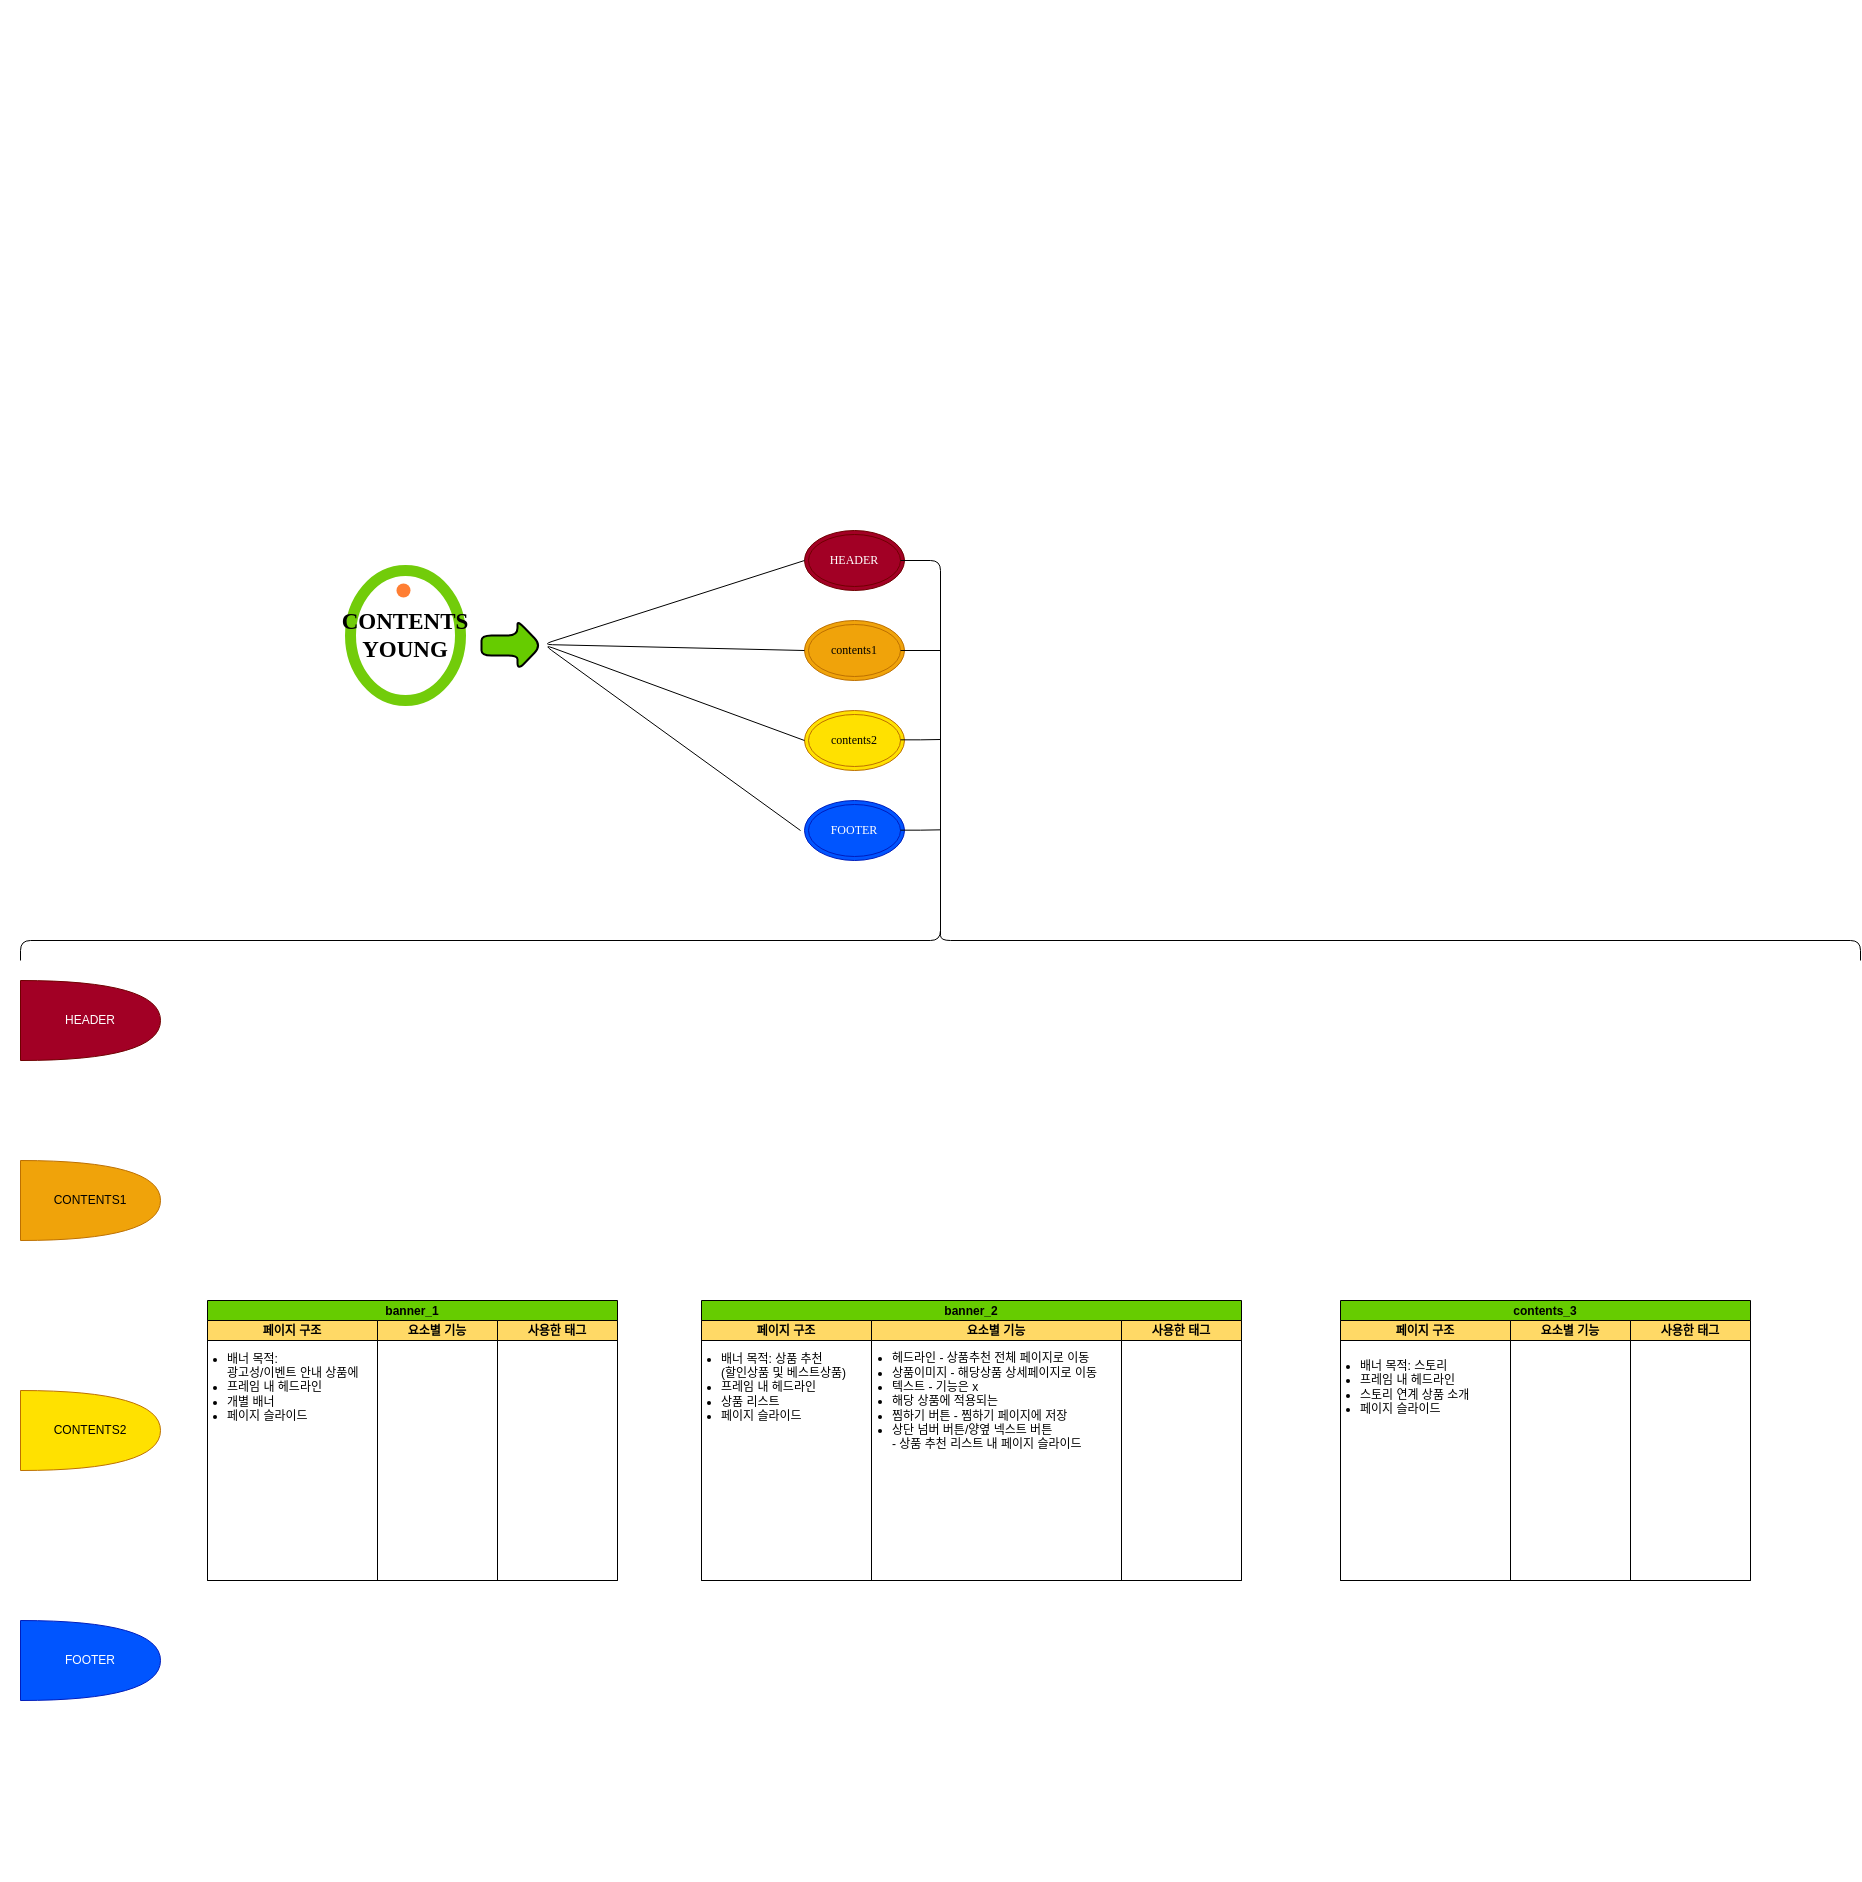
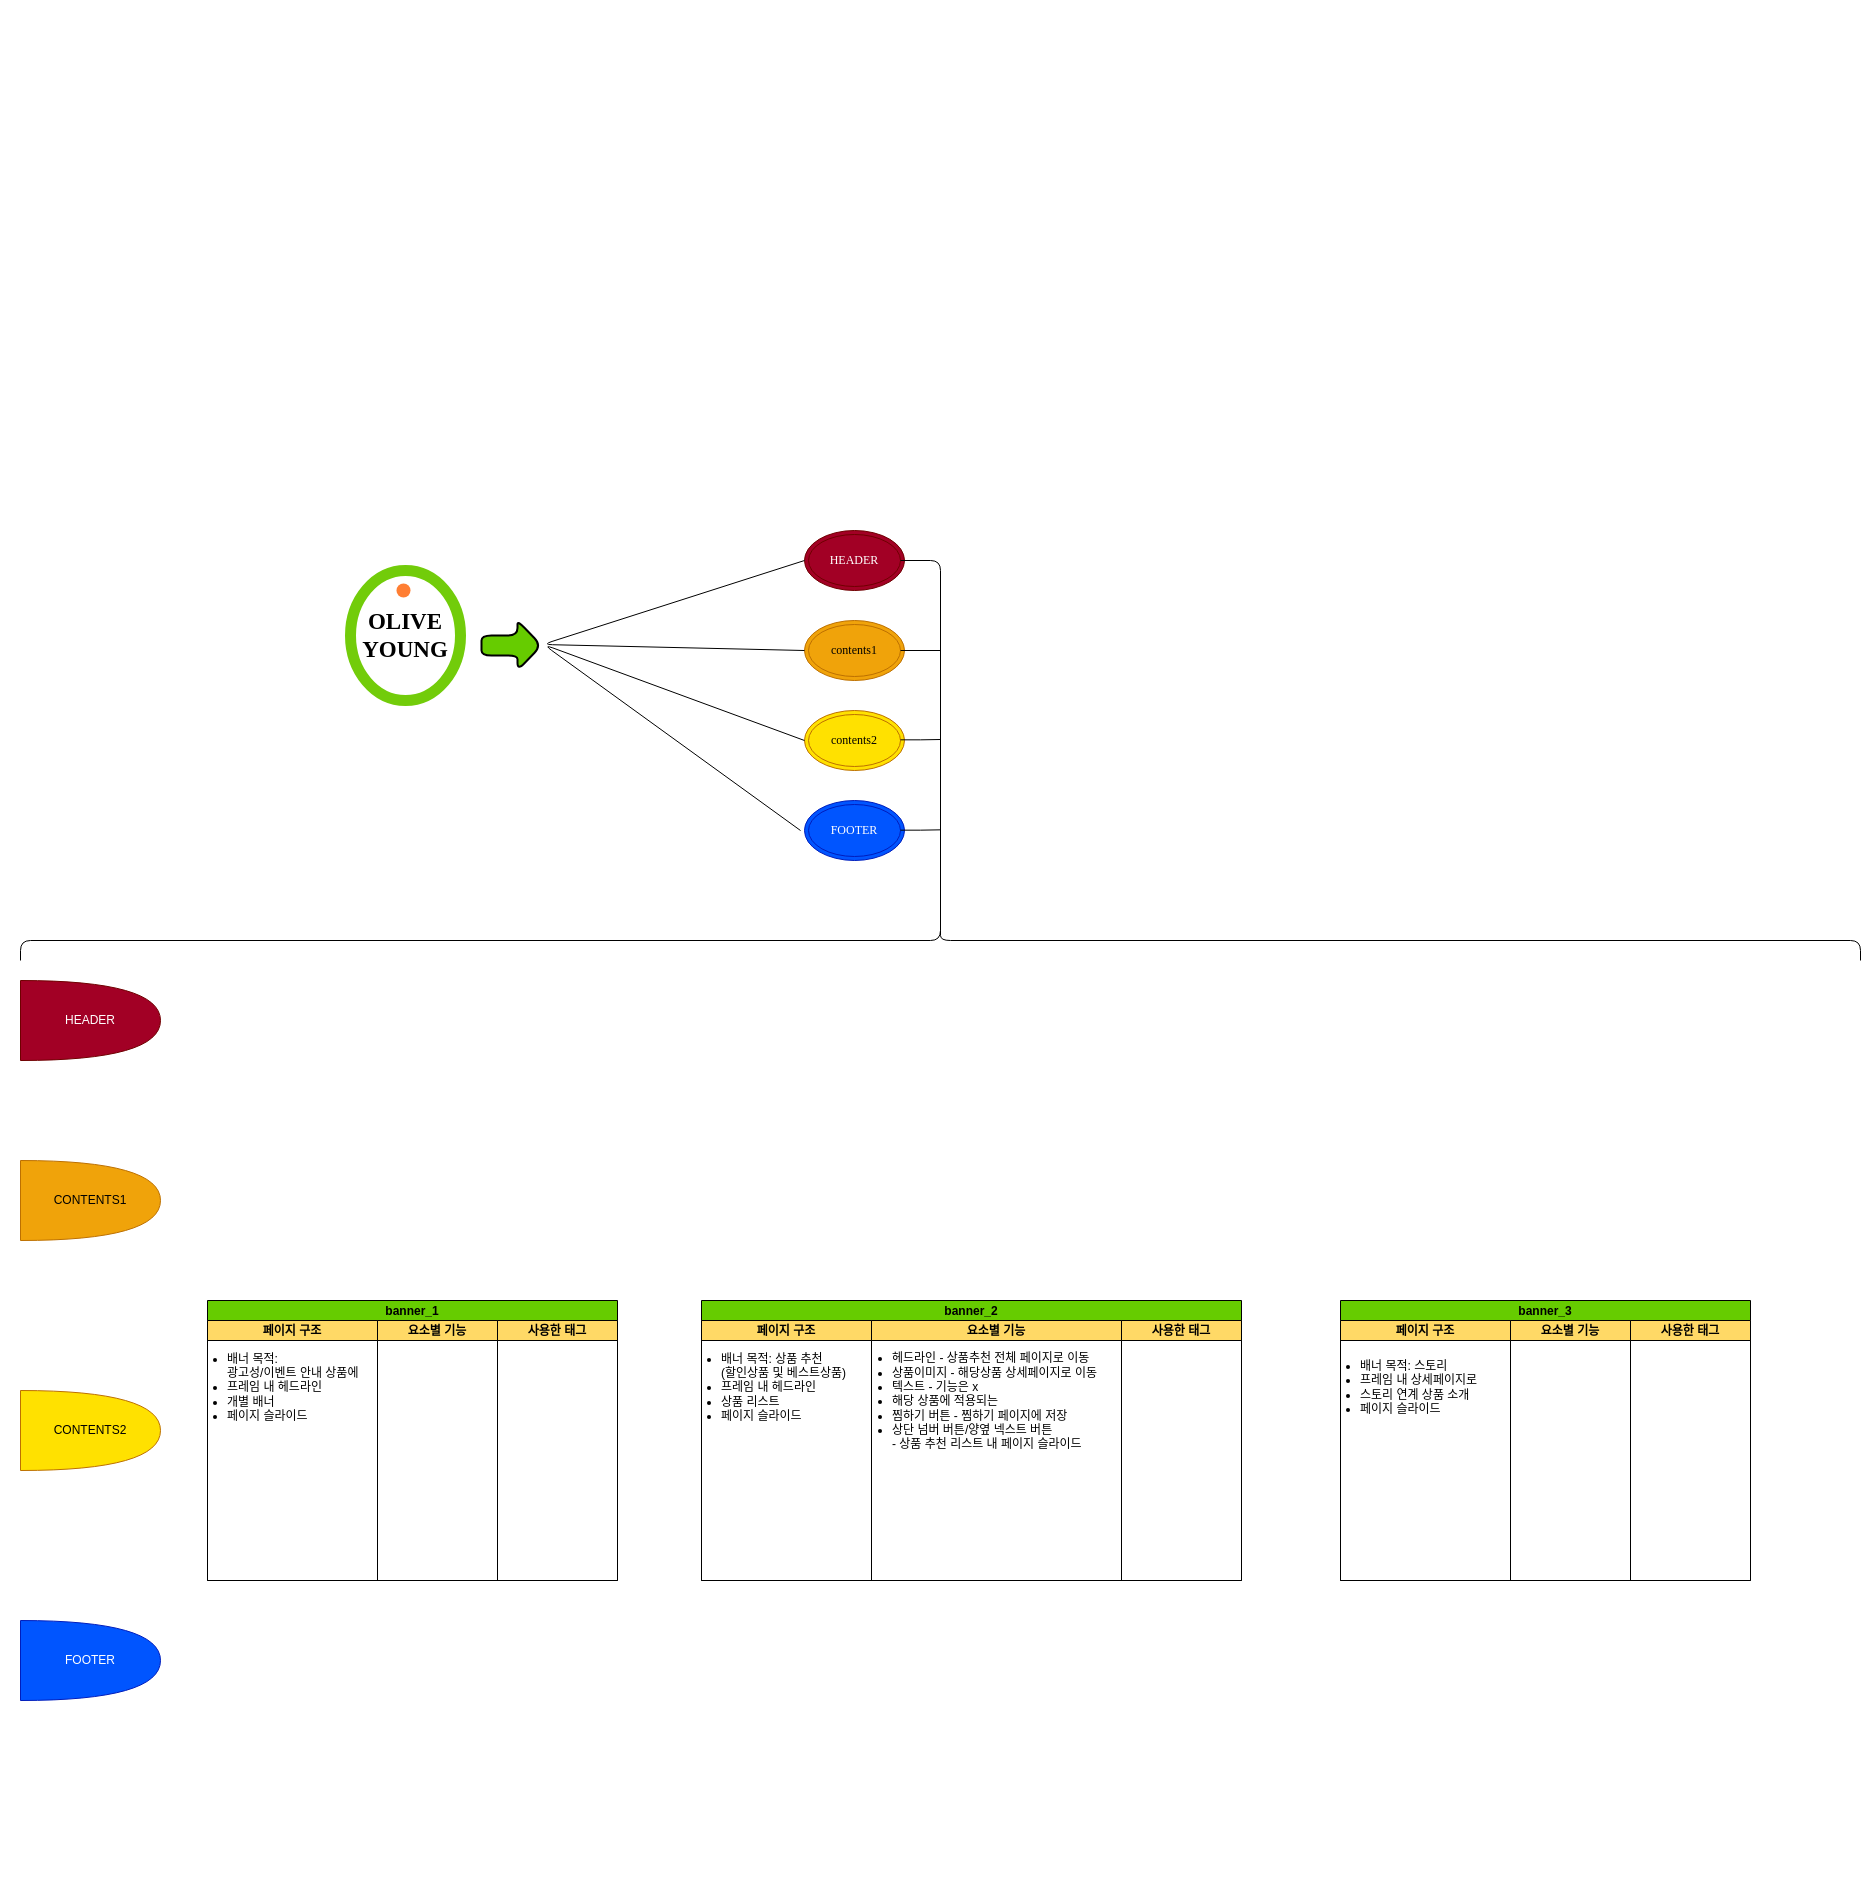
node "CONTENTS YOUNG": label "CONTENTS YOUNG" -> "OLIVE YOUNG"
node "contents_3": label "contents_3" -> "banner_3"
node "배너 목적: 스토리 프레임 내 헤드라인 스토리 연계 상품 소개 페이지 슬라이드": label "배너 목적: 스토리 프레임 내 헤드라인 스토리 연계 상품 소개 페이지 슬라이드" -> "배너 목적: 스토리 프레임 내 상세페이지로 스토리 연계 상품 소개 페이지 슬라이드"
